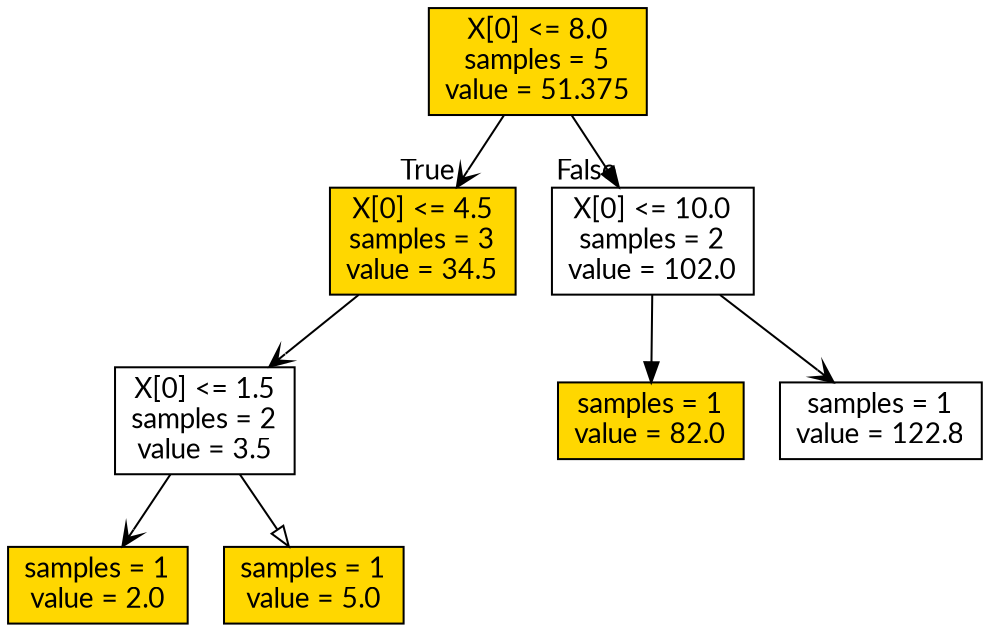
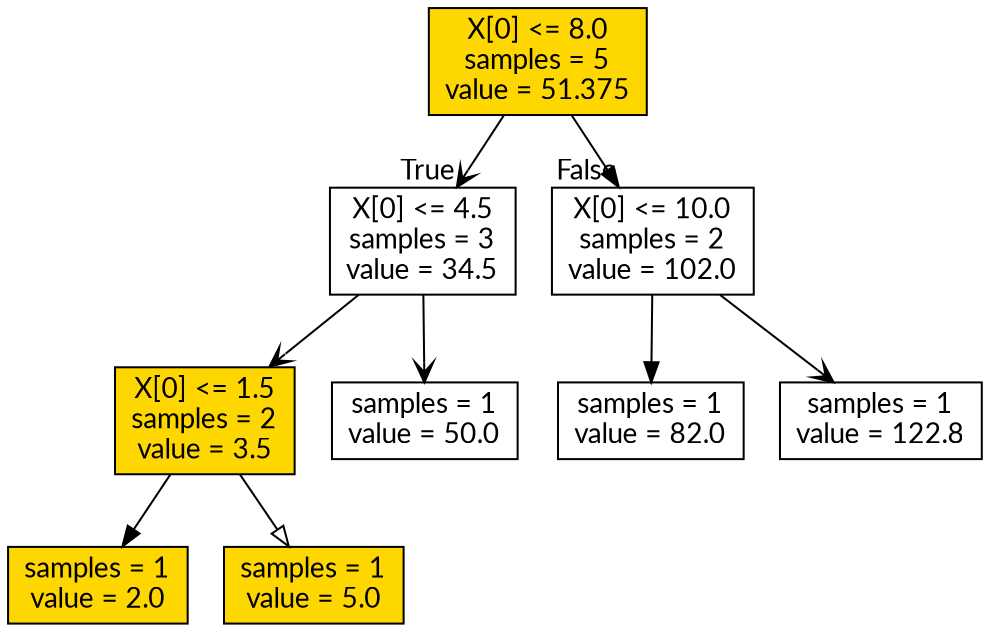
node "X[0] <= 4.5 samples = 3 value = 34.5": fillcolor gold -> white
node "X[0] <= 1.5 samples = 2 value = 3.5": fillcolor white -> gold
node "samples = 1 value = 50.0": added
node "samples = 1 value = 82.0": fillcolor gold -> white
edge "X[0] <= 1.5 samples = 2 value = 3.5" -> "samples = 1 value = 2.0": arrowhead vee -> normal
